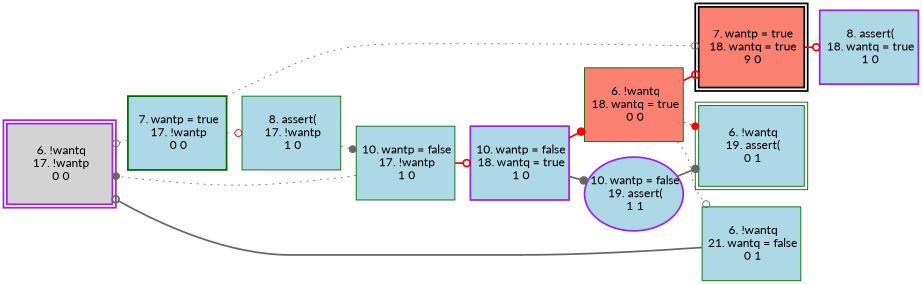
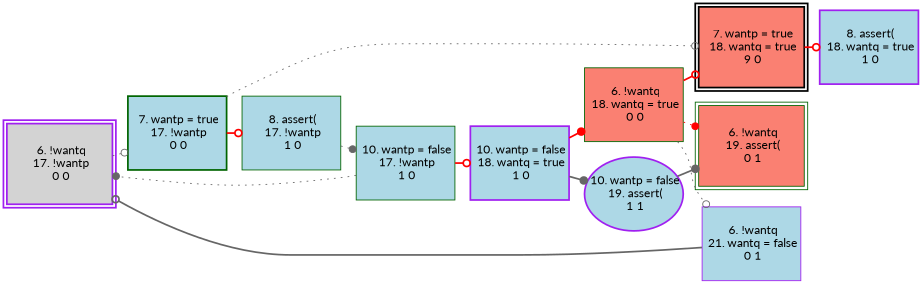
edge "7. wantp = true 17. !wantp 0 0" -> "8. assert( 17. !wantp 1 0": style dotted -> bold
edge "7. wantp = true 17. !wantp 0 0" -> "6. !wantq 17. !wantp 0 0": reversed
node "6. !wantq 19. assert( 0 1": fillcolor lightblue -> salmon
node "6. !wantq 21. wantq = false 0 1": color darkgreen -> purple
